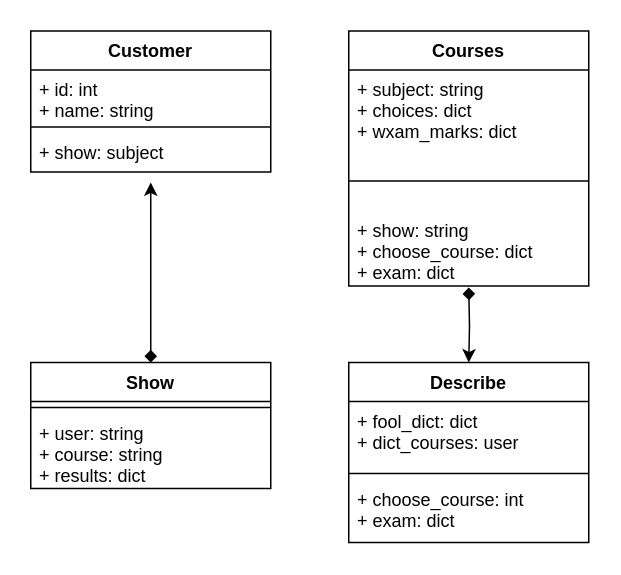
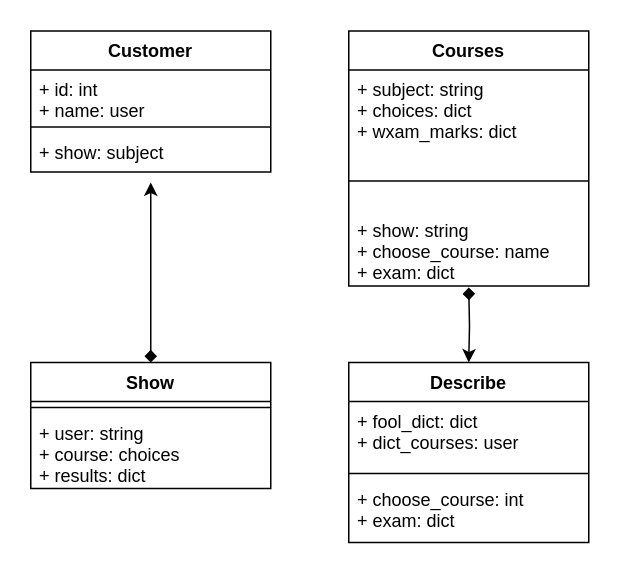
node "+ id: int + name: string": label "+ id: int + name: string" -> "+ id: int + name: user"
node "+ show: string + choose_course: dict + exam: dict": label "+ show: string + choose_course: dict + exam: dict" -> "+ show: string + choose_course: name + exam: dict"
node "+ user: string + course: string + results: dict": label "+ user: string + course: string + results: dict" -> "+ user: string + course: choices + results: dict"
